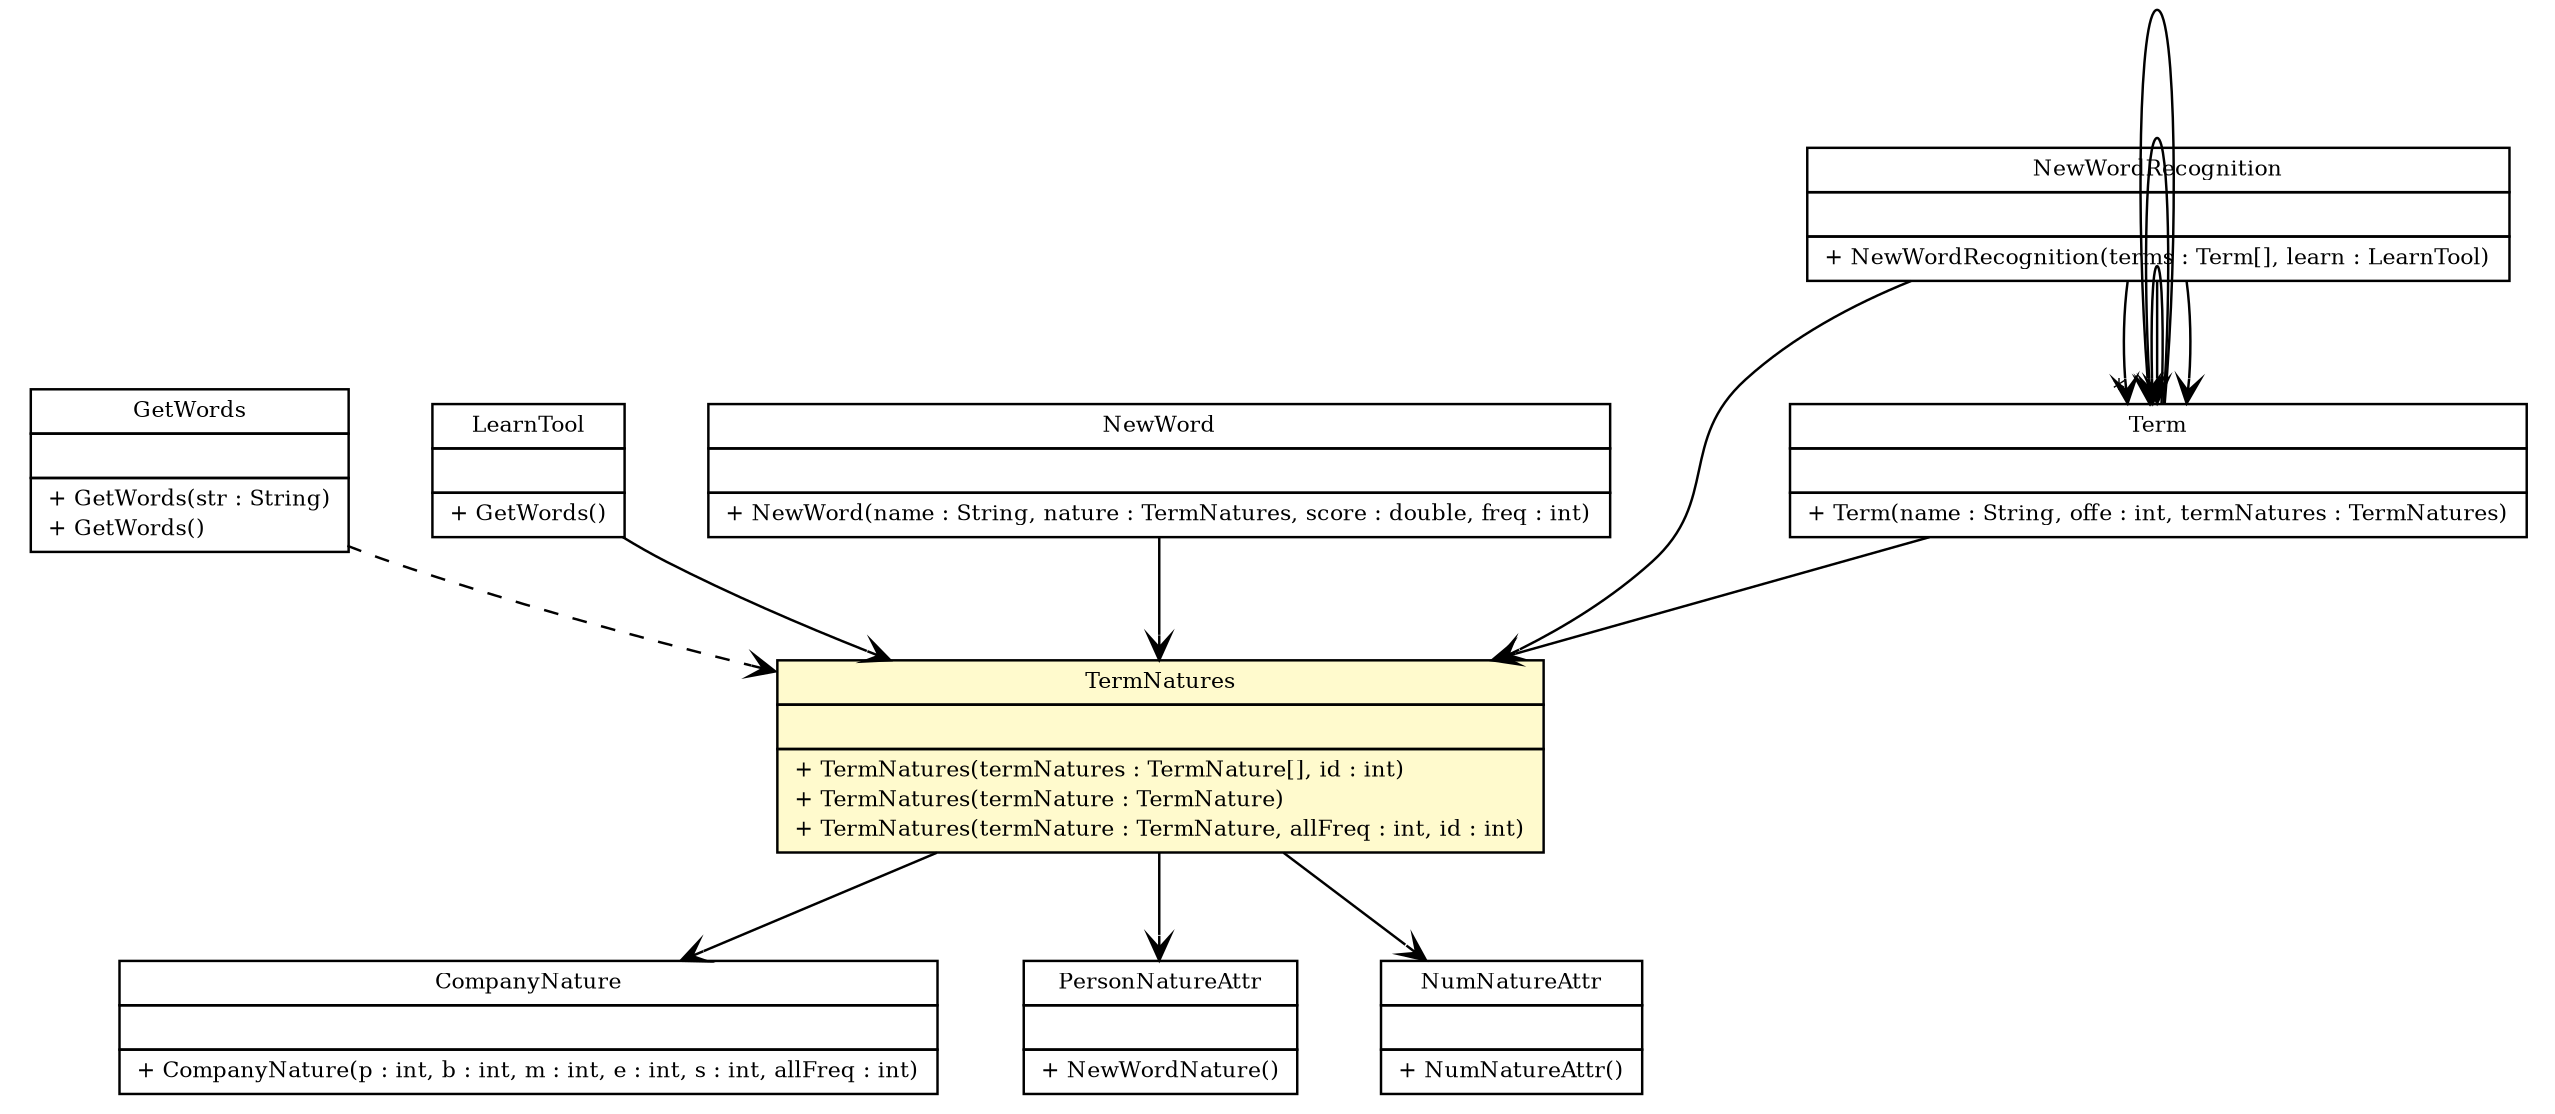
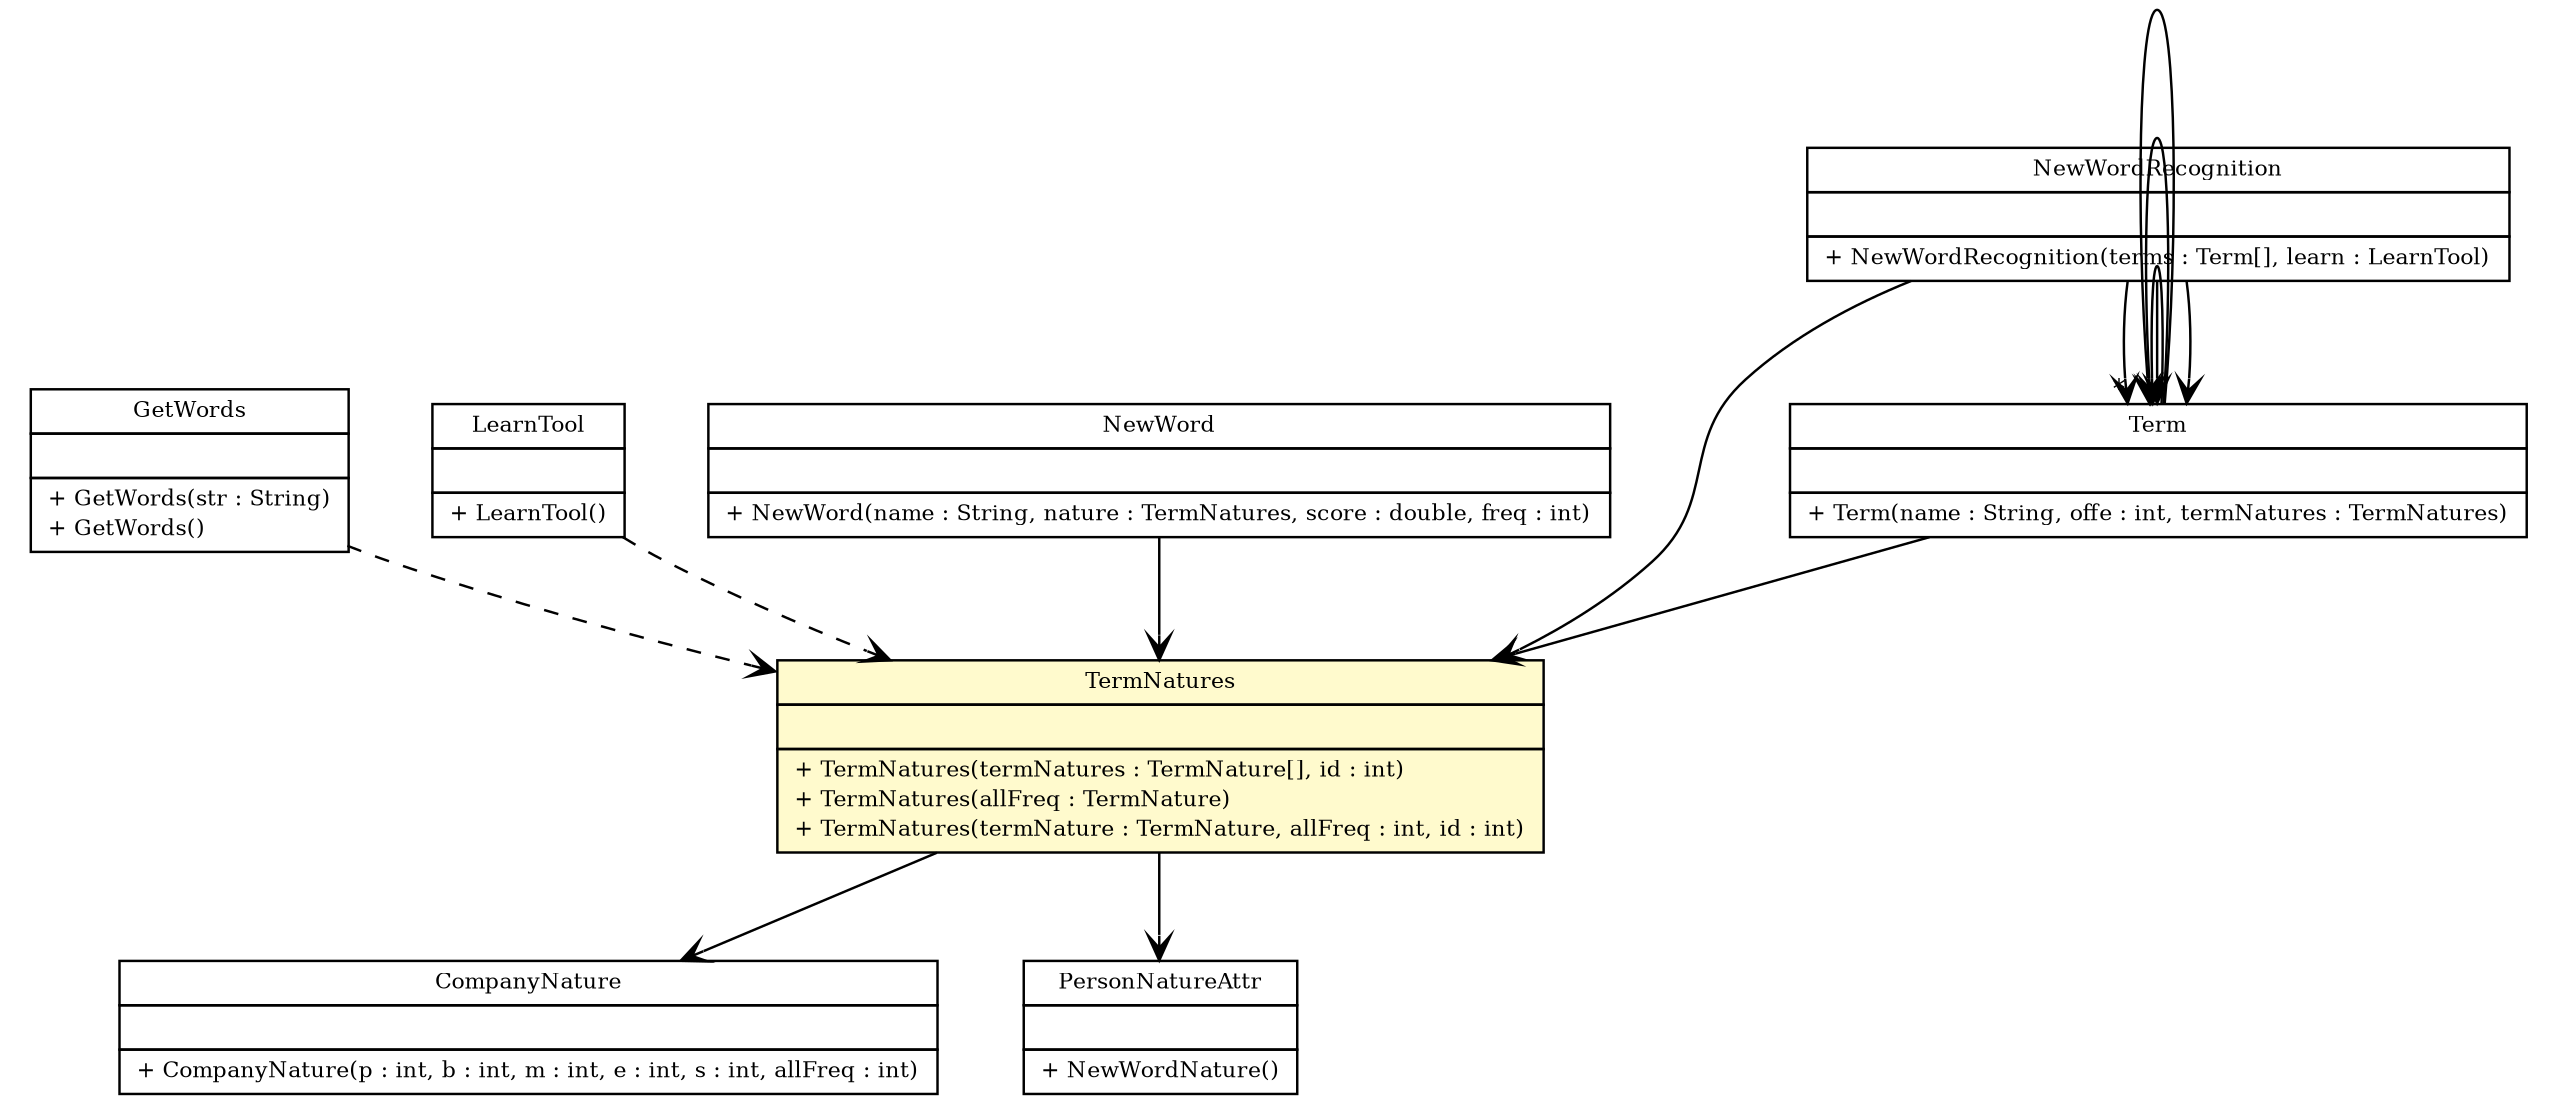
node "LearnTool": text "+ GetWords()" -> "+ LearnTool()"
edge "LearnTool" -> "TermNatures": style solid -> dashed
node "TermNatures": text "+ TermNatures(termNature : TermNature)" -> "+ TermNatures(allFreq : TermNature)"
node "NumNatureAttr": removed
